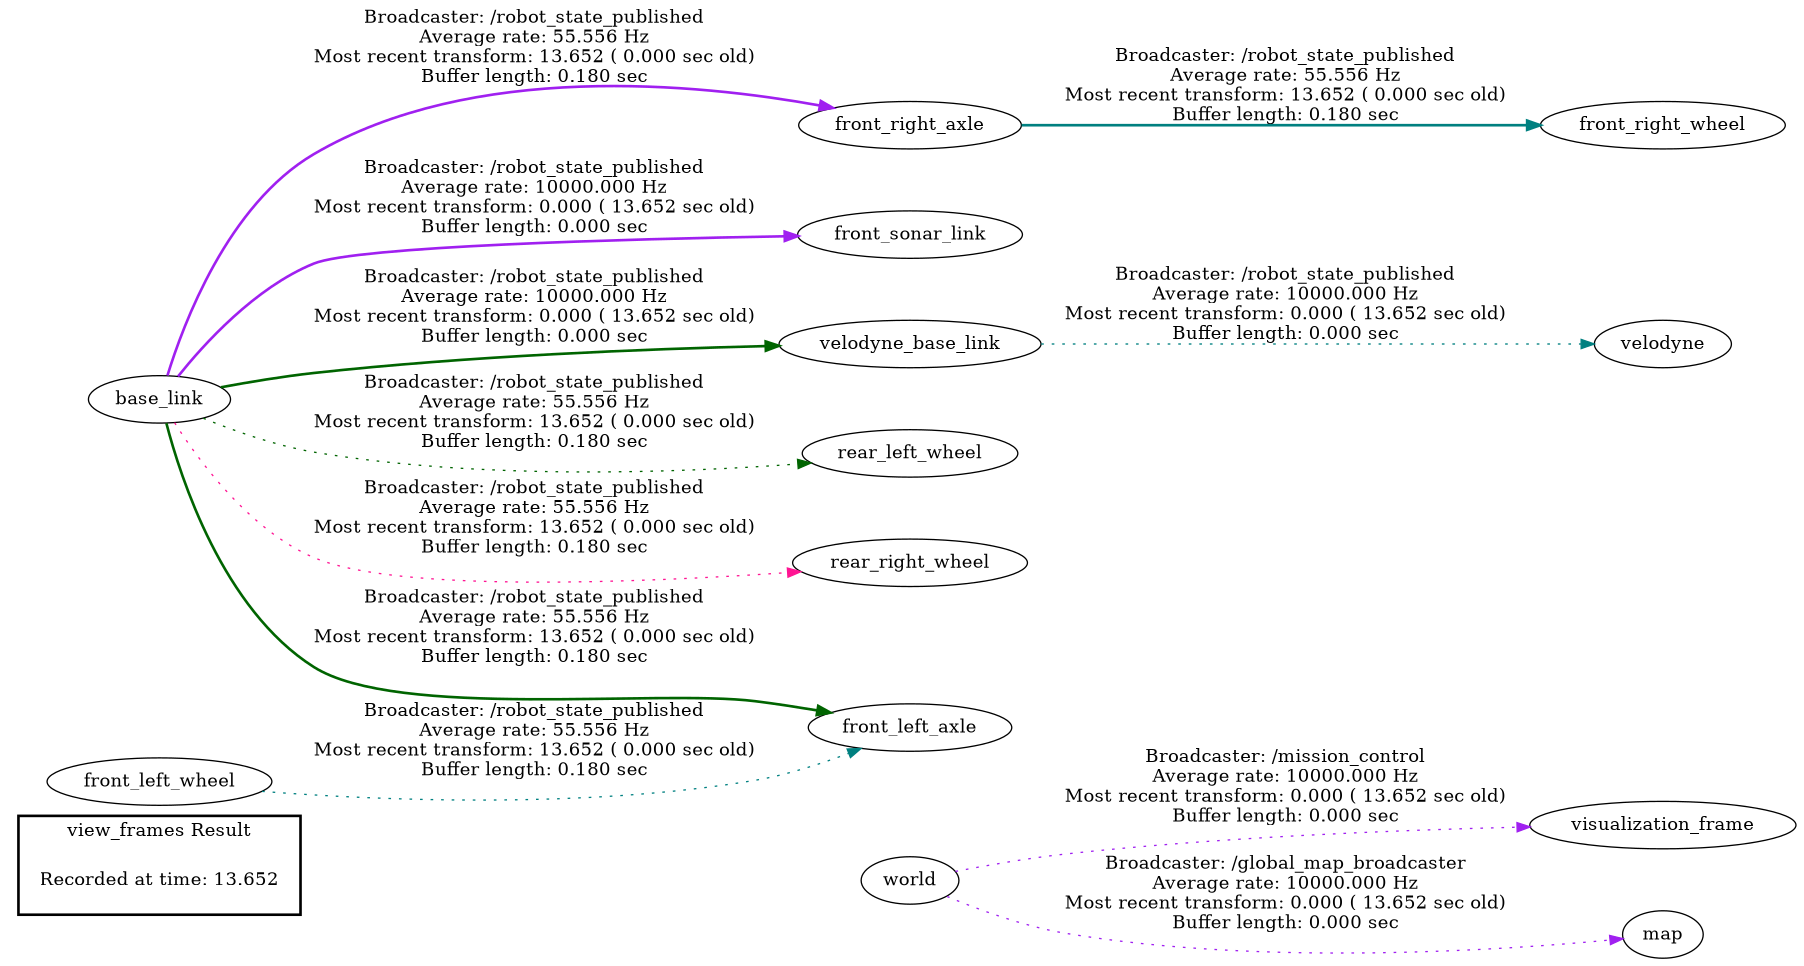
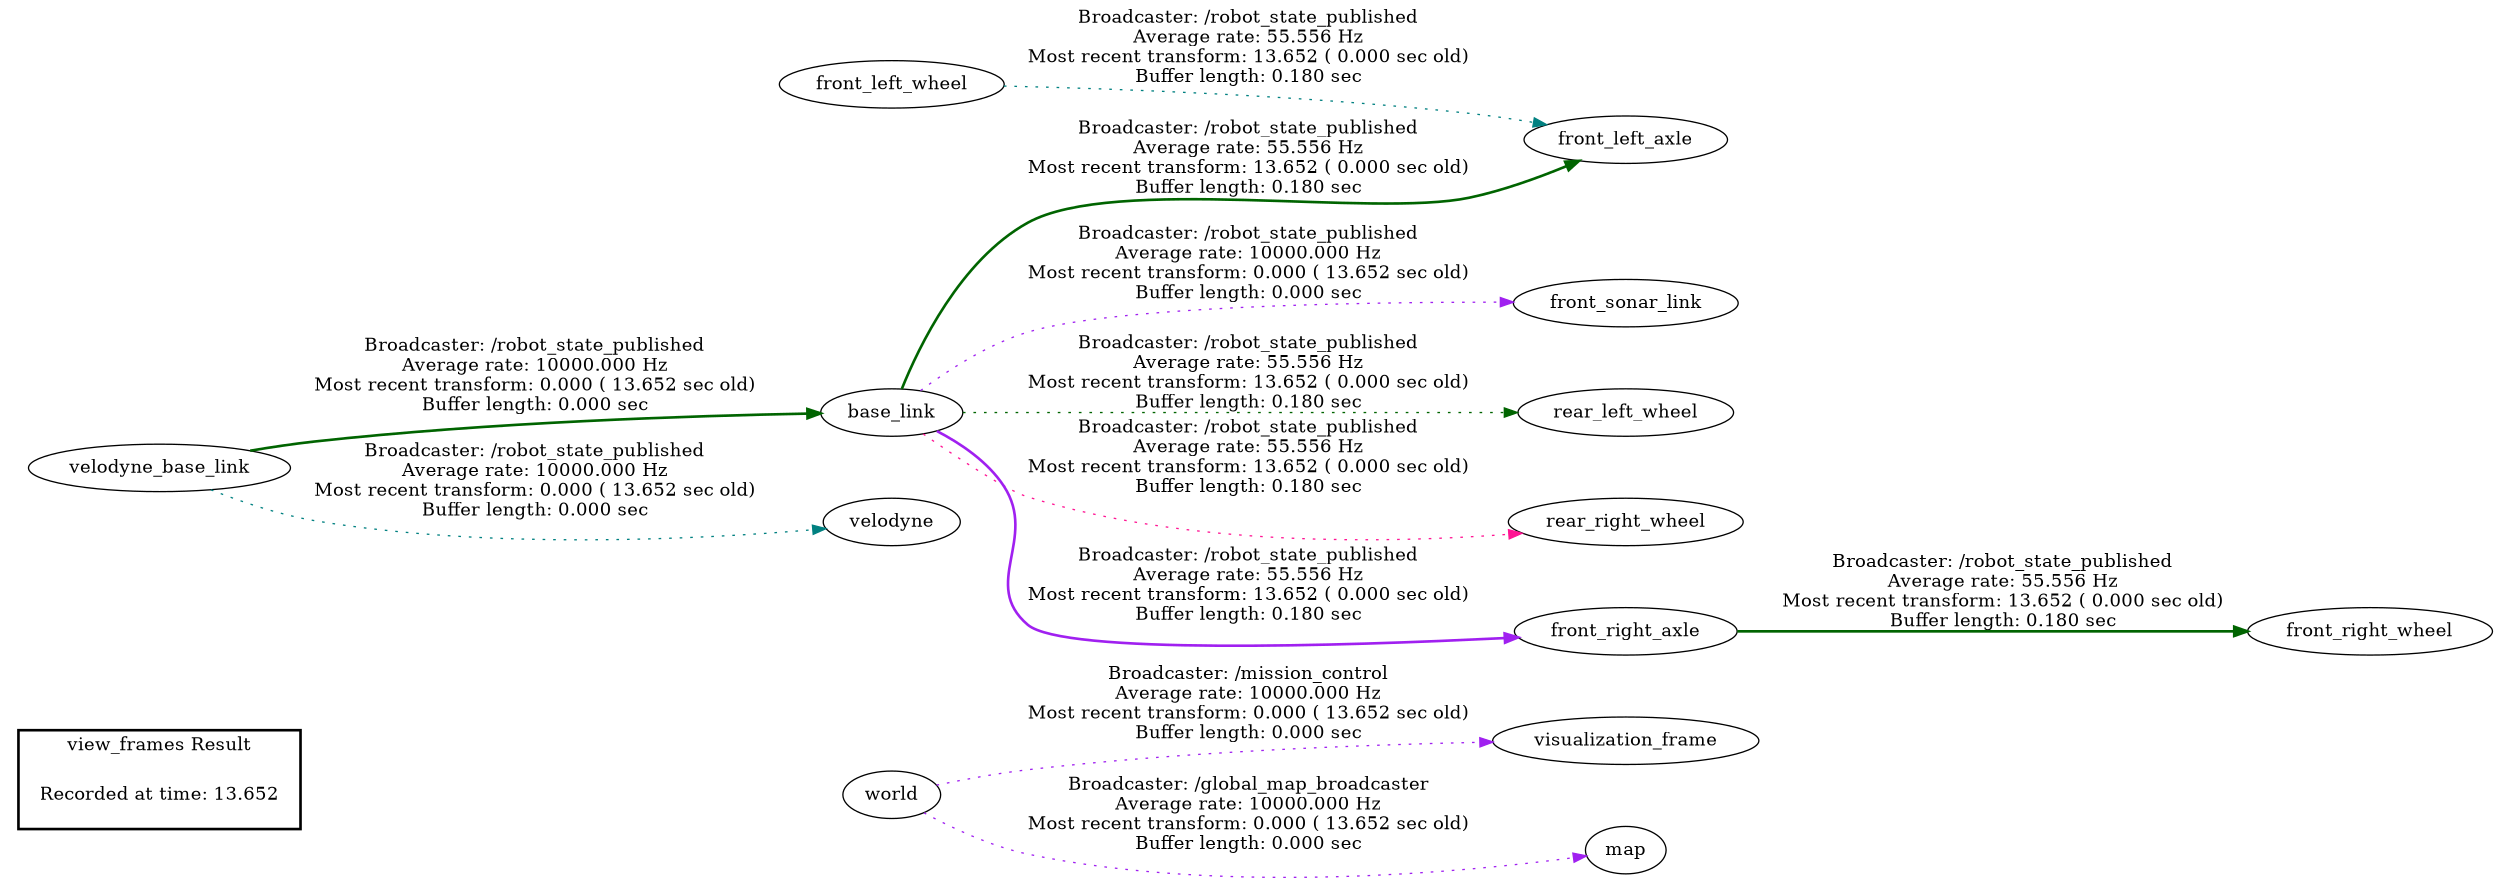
edge "front_right_axle" -> "front_right_wheel": color teal -> darkgreen
edge "base_link" -> "front_sonar_link": style bold -> dotted
edge "base_link" -> "velodyne_base_link": reversed
